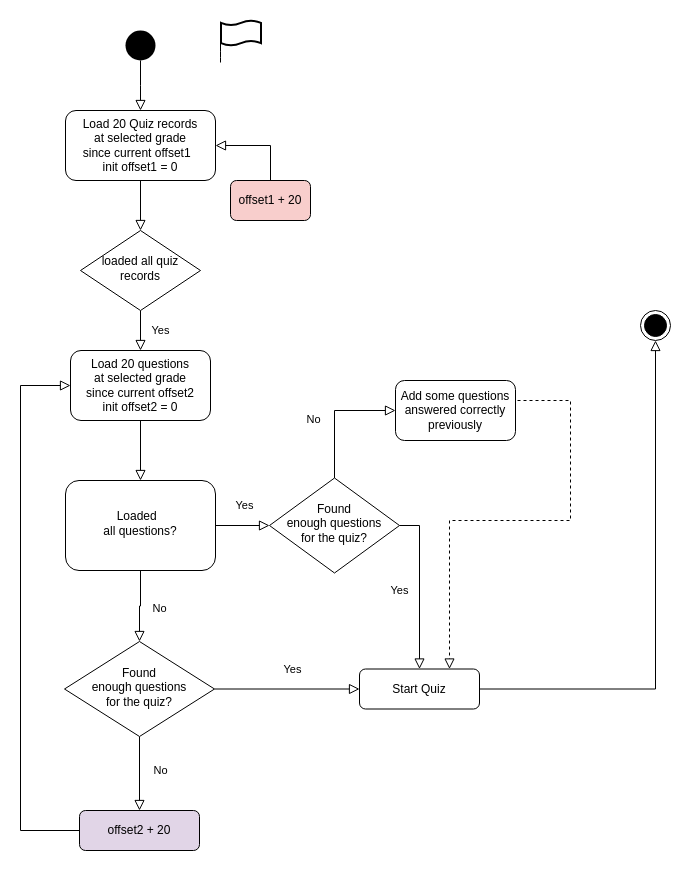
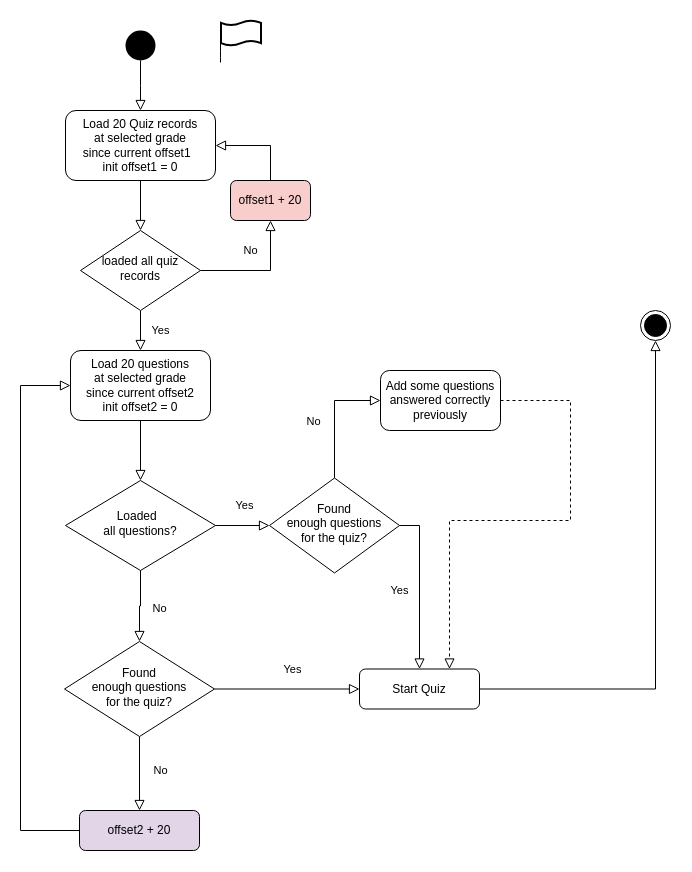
edge "loaded all quiz records" -> "offset1 + 20": added, label "No"
node "Add some questions answered correctly previously": moved (456, 411) -> (441, 401)
node "Loaded all questions?": shape rounded rectangle -> diamond
